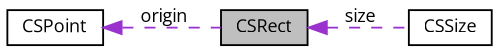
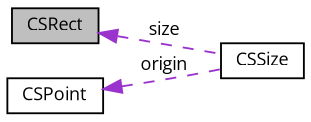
edge "CSRect" -> "CSPoint": now "CSSize" -> "CSPoint"
